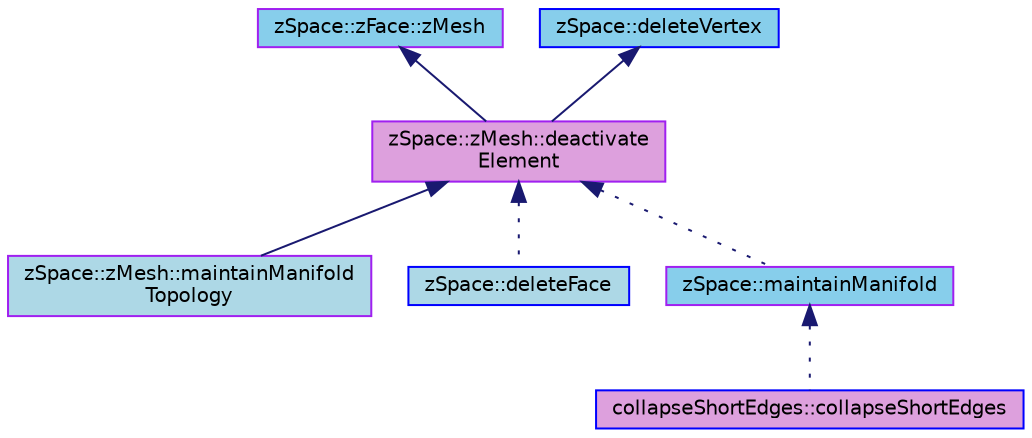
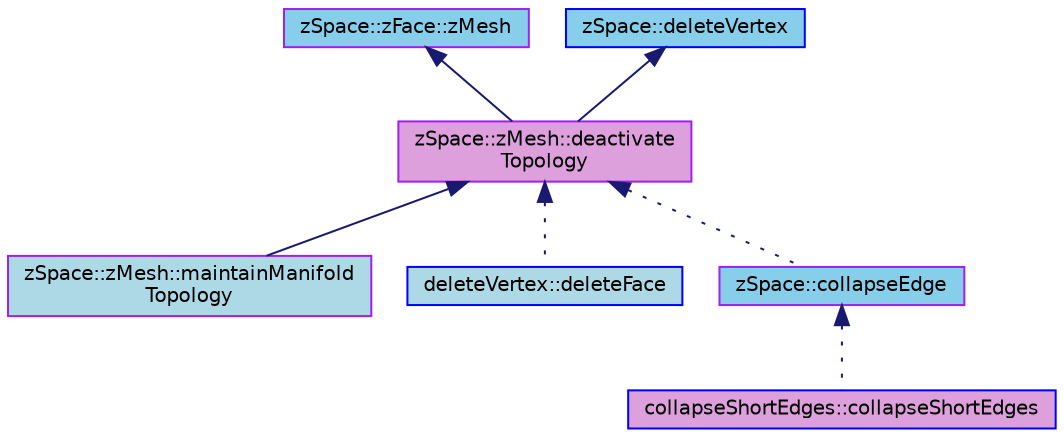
node "zSpace::zMesh::deactivate Element": label "zSpace::zMesh::deactivate Element" -> "zSpace::zMesh::deactivate Topology"
node "zSpace::deleteFace": label "zSpace::deleteFace" -> "deleteVertex::deleteFace"
node "zSpace::maintainManifold": label "zSpace::maintainManifold" -> "zSpace::collapseEdge"
